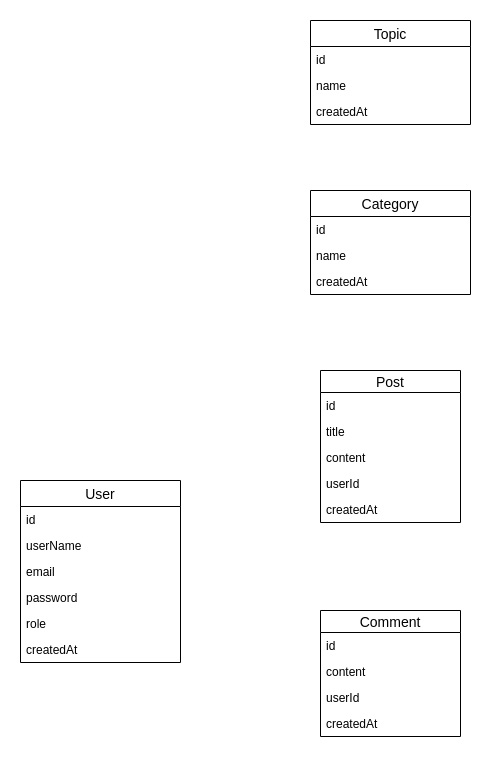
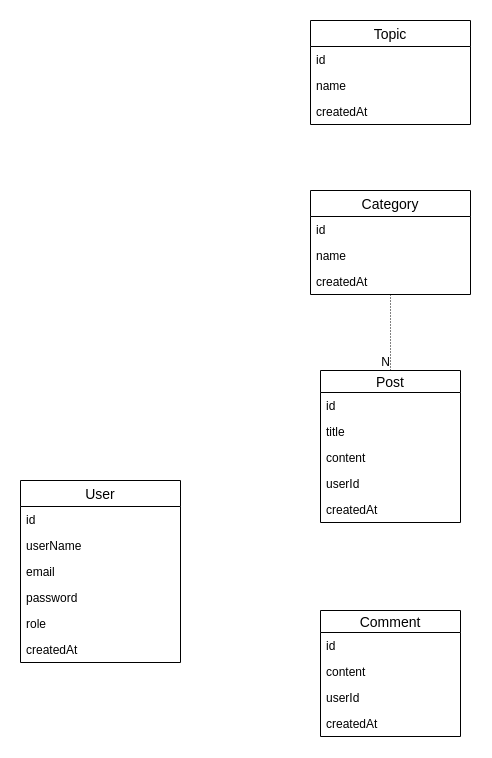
edge "Category" -- "Post": added, label "N"
